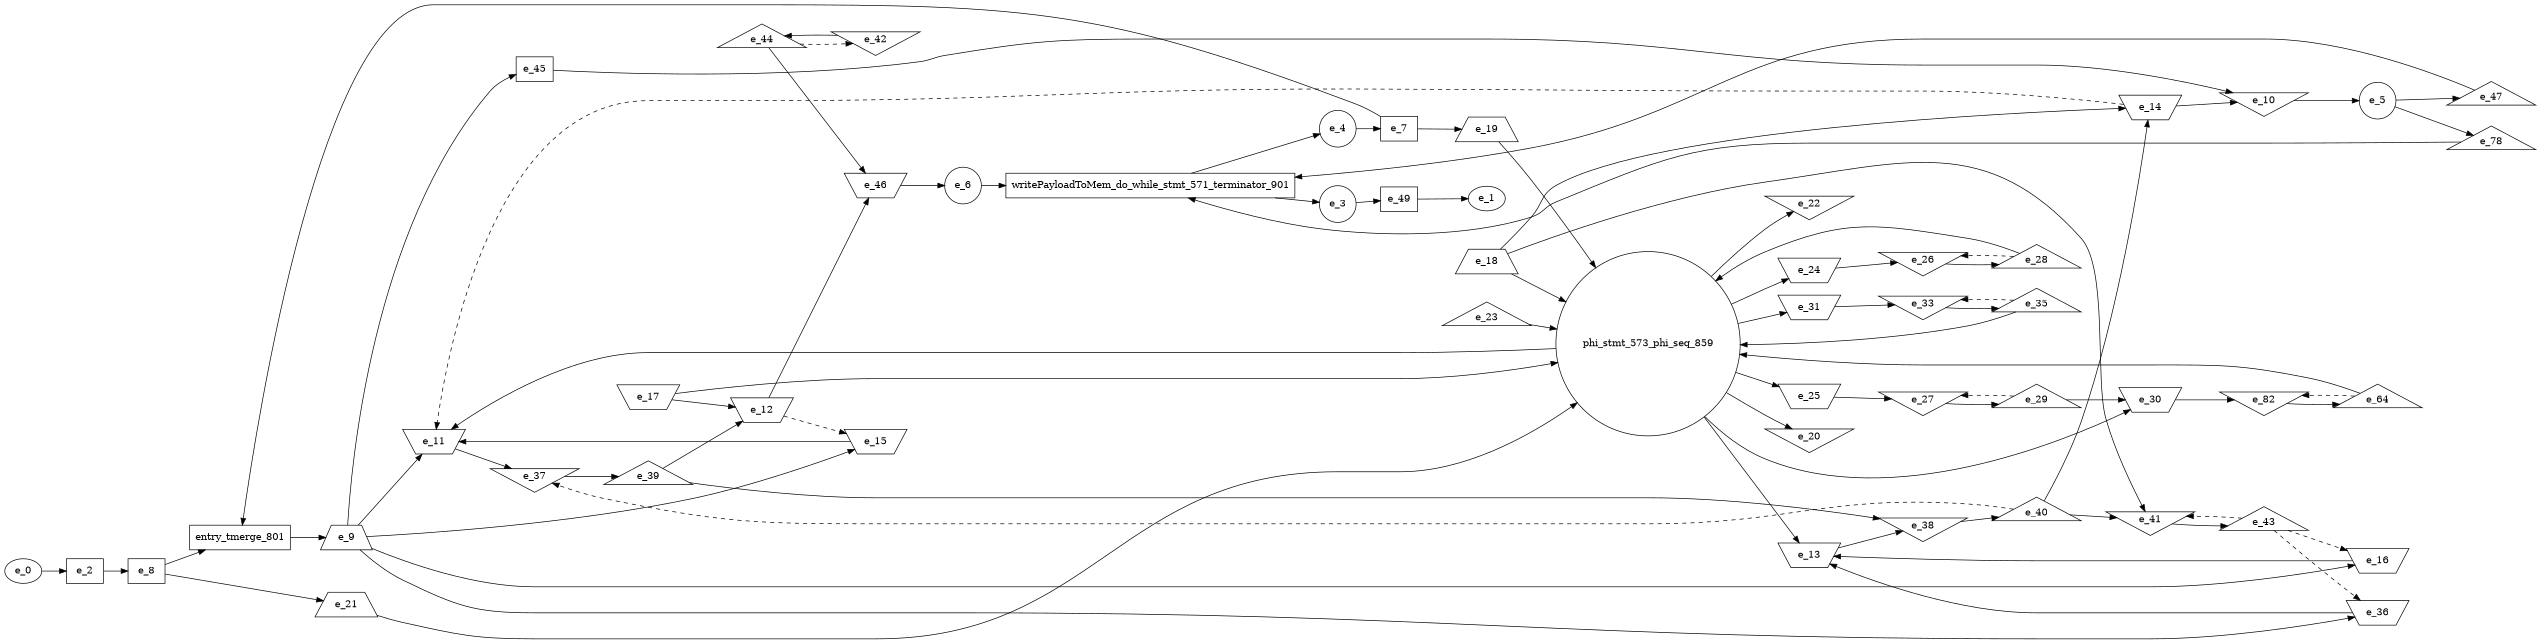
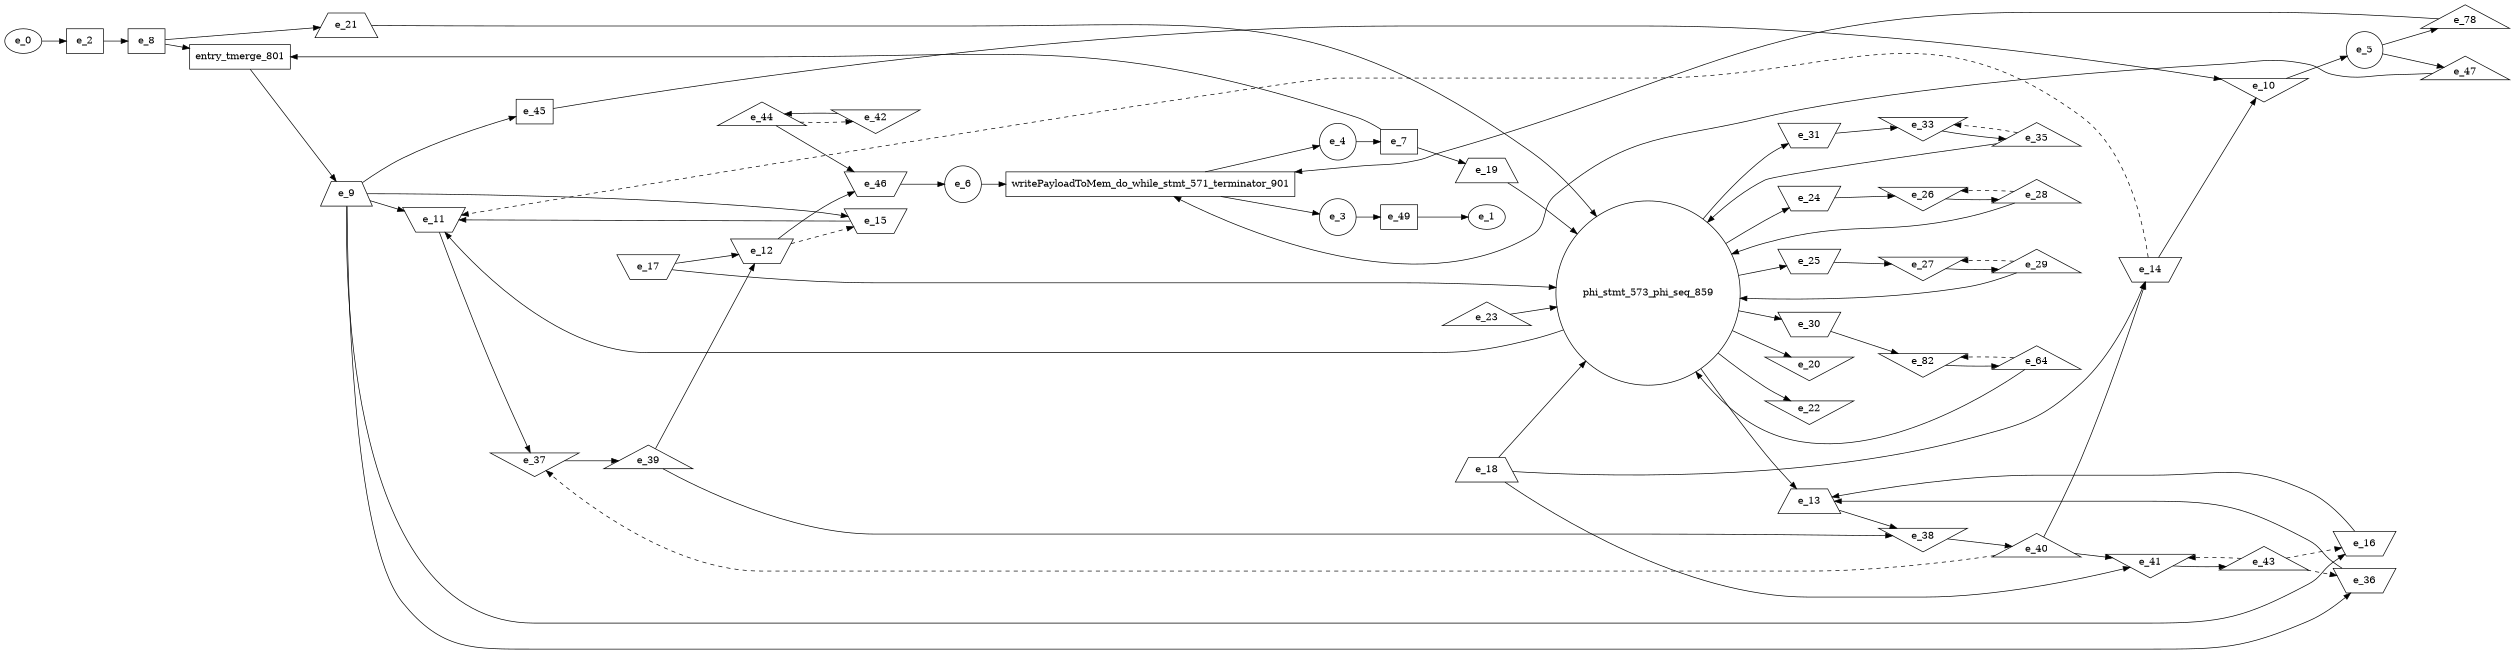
edge "e_29" -> "e_30": now "e_29" -> "phi_stmt_573_phi_seq_859"
node "e_13": shape invtrapezium -> trapezium
